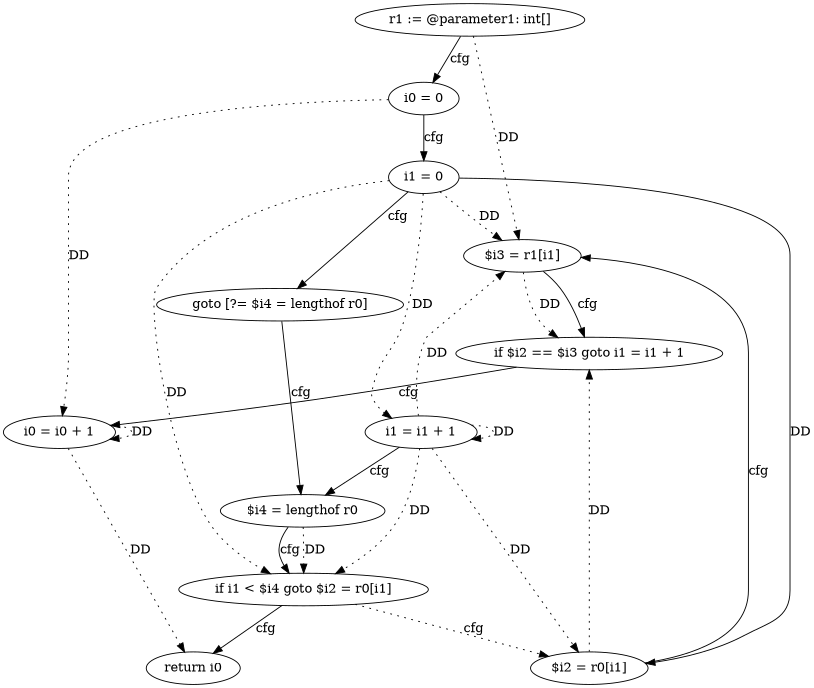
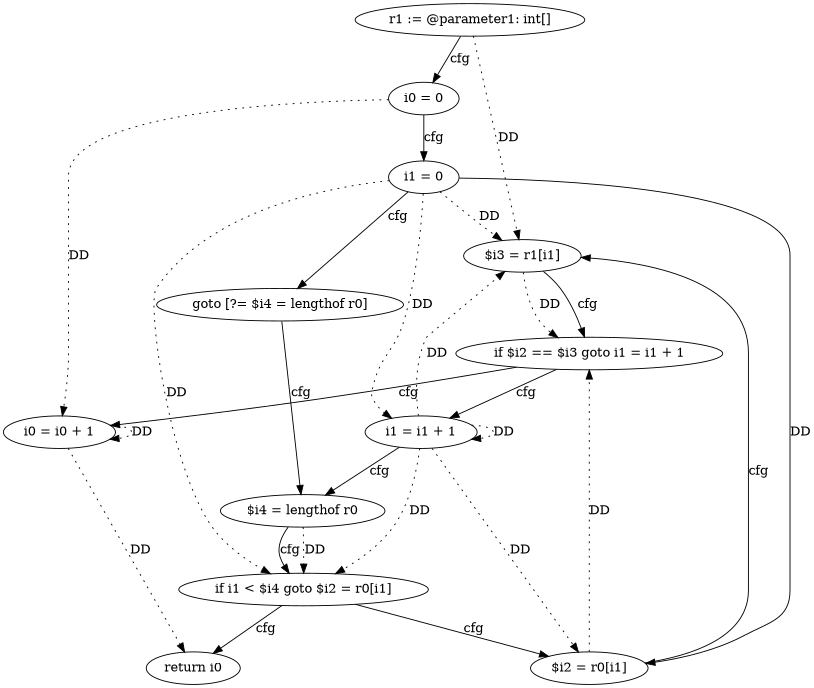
edge "if $i2 == $i3 goto i1 = i1 + 1" -> "i1 = i1 + 1": added, label "cfg"
edge "if i1 < $i4 goto $i2 = r0[i1]" -> "$i2 = r0[i1]": style dotted -> solid
